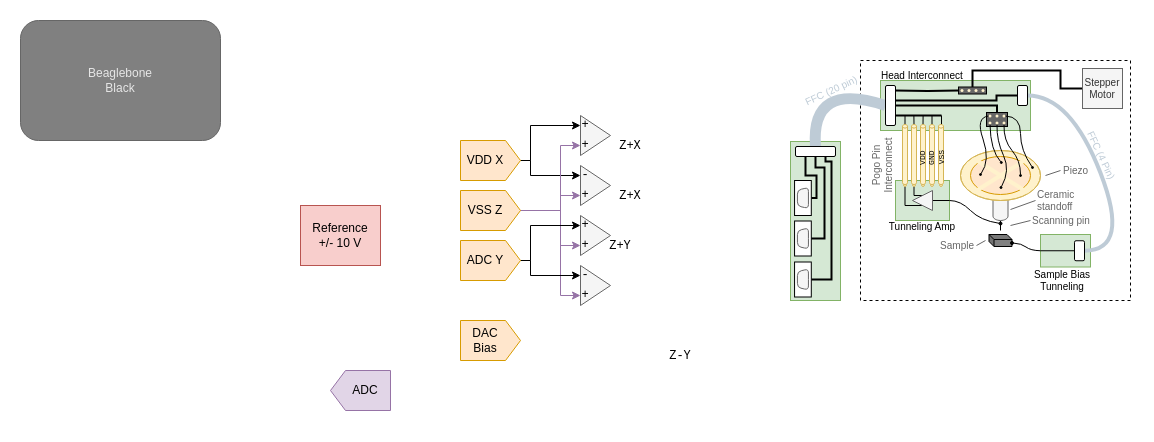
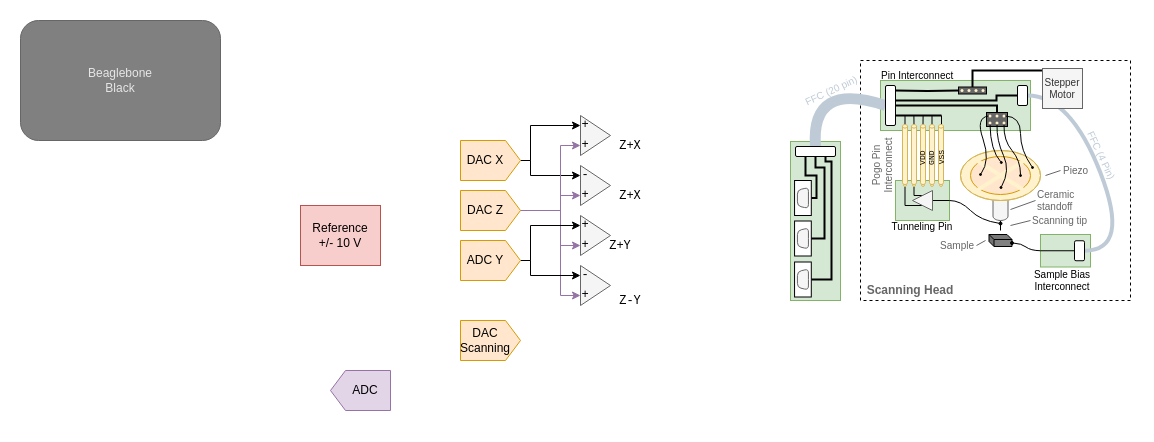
node "Head Interconnect": label "Head Interconnect" -> "Pin Interconnect"
node "Stepper Motor": moved (1103, 89) -> (1063, 89)
node "VDD X": label "VDD X" -> "DAC X"
node "VSS Z": label "VSS Z" -> "DAC Z"
node "Scanning pin": label "Scanning pin" -> "Scanning tip"
node "Tunneling Amp": label "Tunneling Amp" -> "Tunneling Pin"
node "Sample Bias Tunneling": label "Sample Bias Tunneling" -> "Sample Bias Interconnect"
node "Scanning Head": added
node "DAC Bias": label "DAC Bias" -> "DAC Scanning"
node "Z-Y": moved (681, 356) -> (631, 301)
